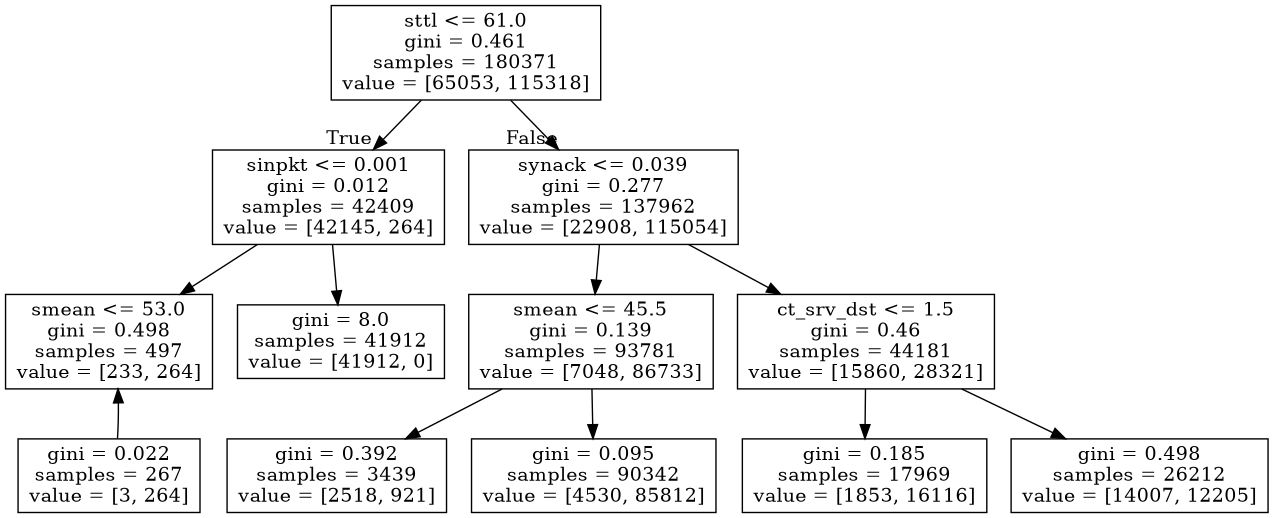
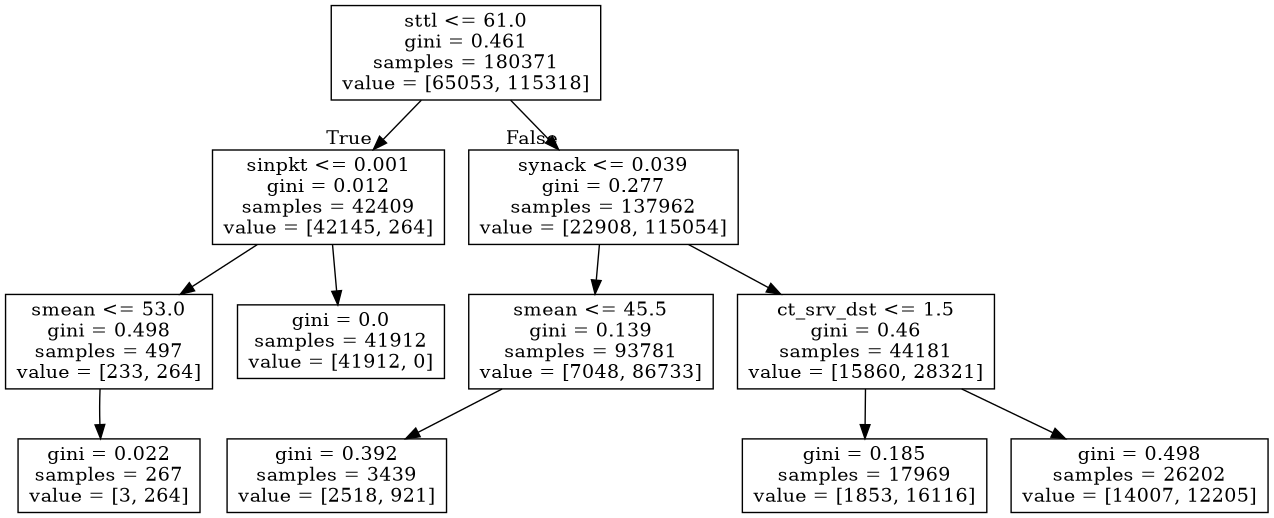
node "gini = 8.0 samples = 41912 value = [41912, 0]": label "gini = 8.0 samples = 41912 value = [41912, 0]" -> "gini = 0.0 samples = 41912 value = [41912, 0]"
edge "gini = 0.022 samples = 267 value = [3, 264]" -> "smean <= 53.0 gini = 0.498 samples = 497 value = [233, 264]": reversed
node "gini = 0.095 samples = 90342 value = [4530, 85812]": removed
node "gini = 0.498 samples = 26212 value = [14007, 12205]": label "gini = 0.498 samples = 26212 value = [14007, 12205]" -> "gini = 0.498 samples = 26202 value = [14007, 12205]"
